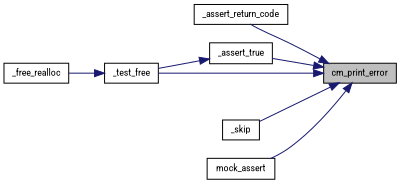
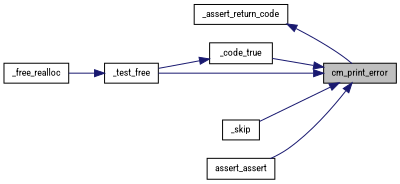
edge "_assert_return_code" -> "cm_print_error": reversed
node "_assert_true": label "_assert_true" -> "_code_true"
node "mock_assert": label "mock_assert" -> "assert_assert"
